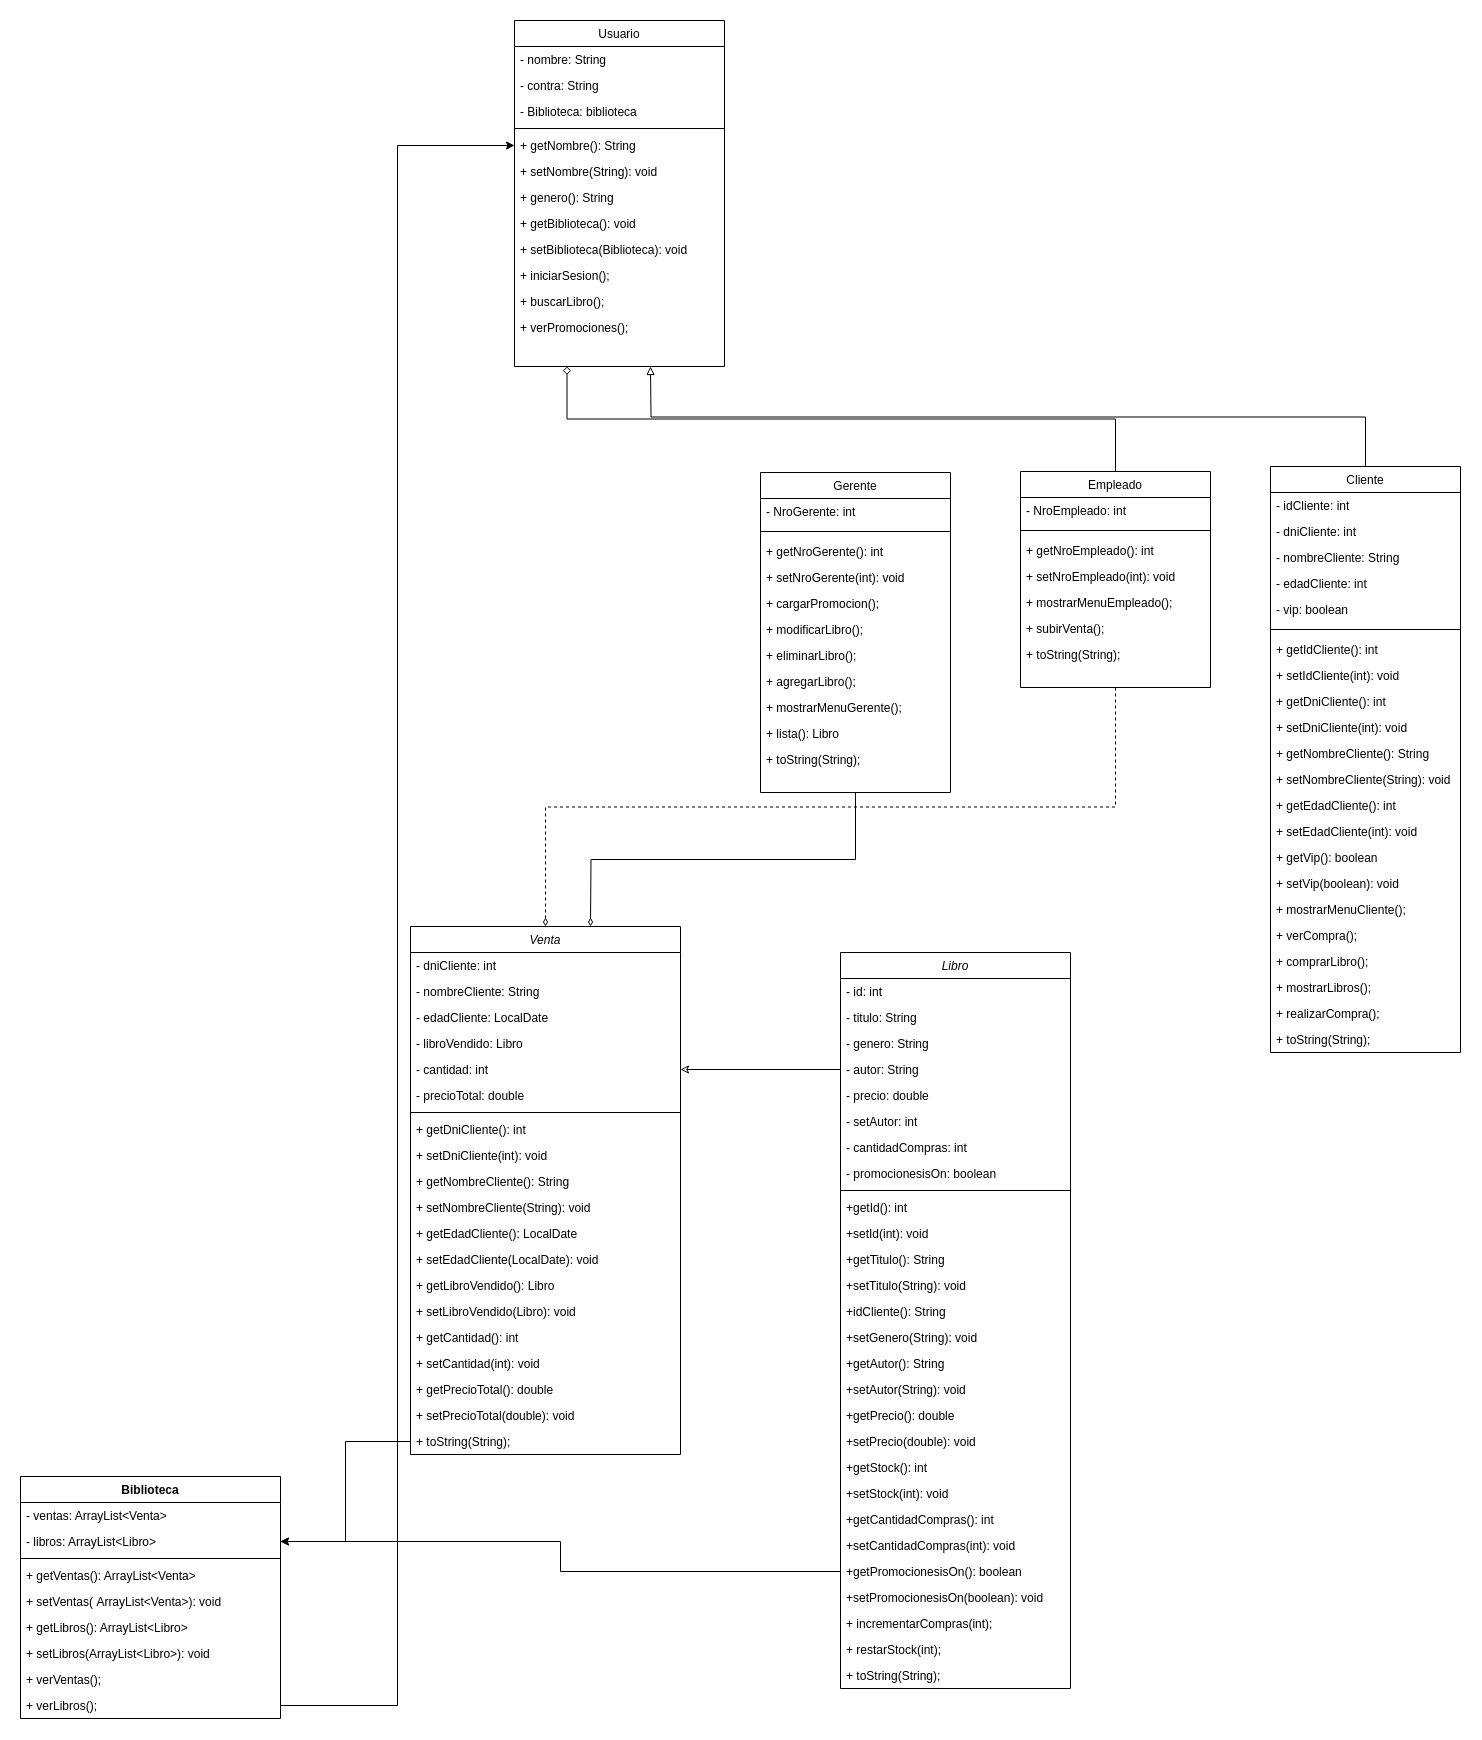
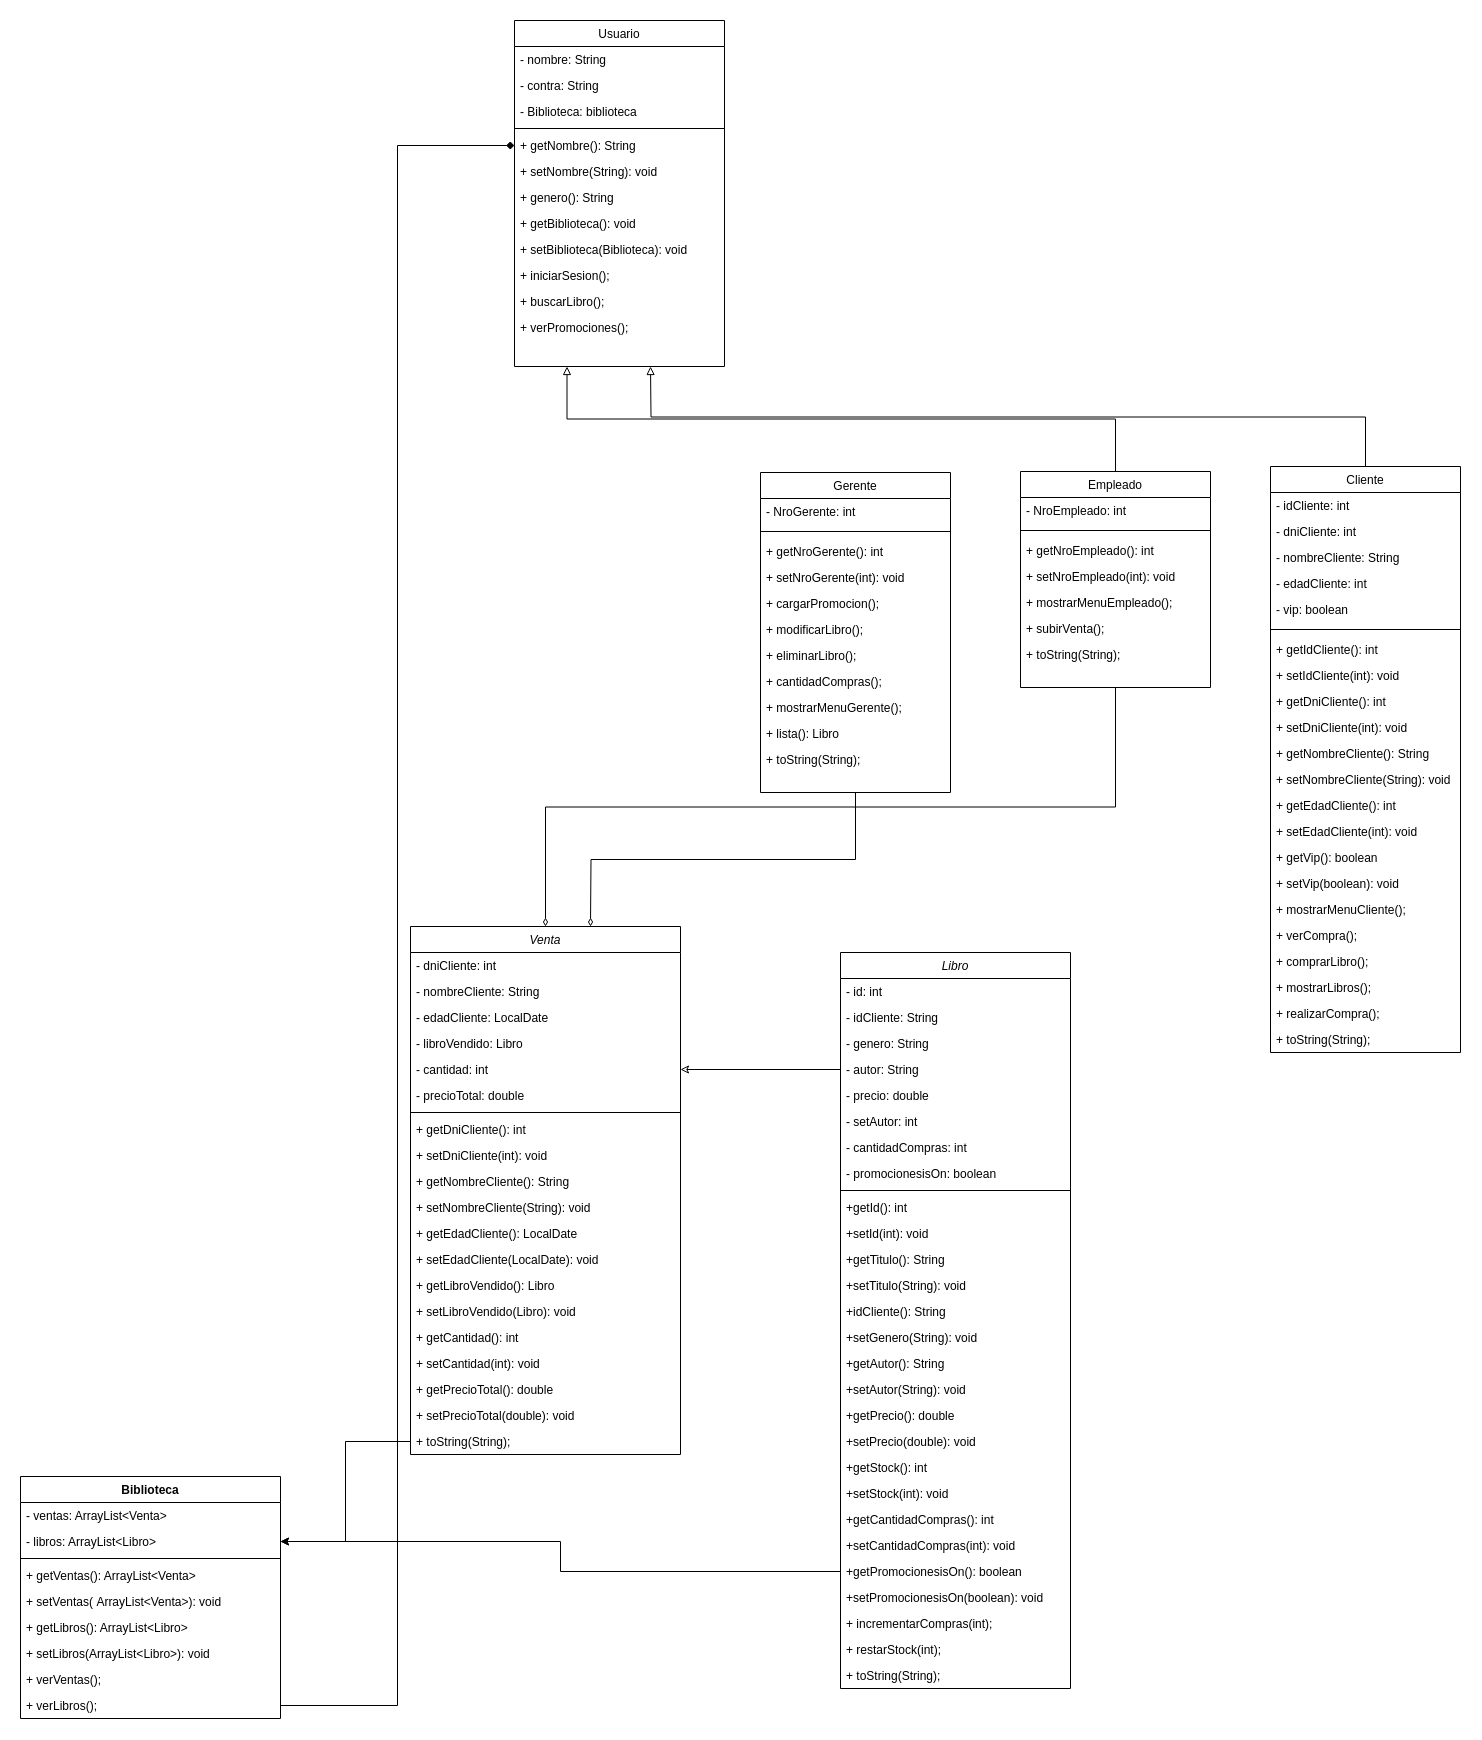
edge "+ verLibros();" -> "+ getNombre(): String": arrowhead classic -> diamond
edge "Empleado" -> "Usuario": arrowhead diamond -> block
node "+ agregarLibro();": label "+ agregarLibro();" -> "+ cantidadCompras();"
edge "Empleado" -> "Venta": style dashed -> solid
node "- titulo: String": label "- titulo: String" -> "- idCliente: String"
